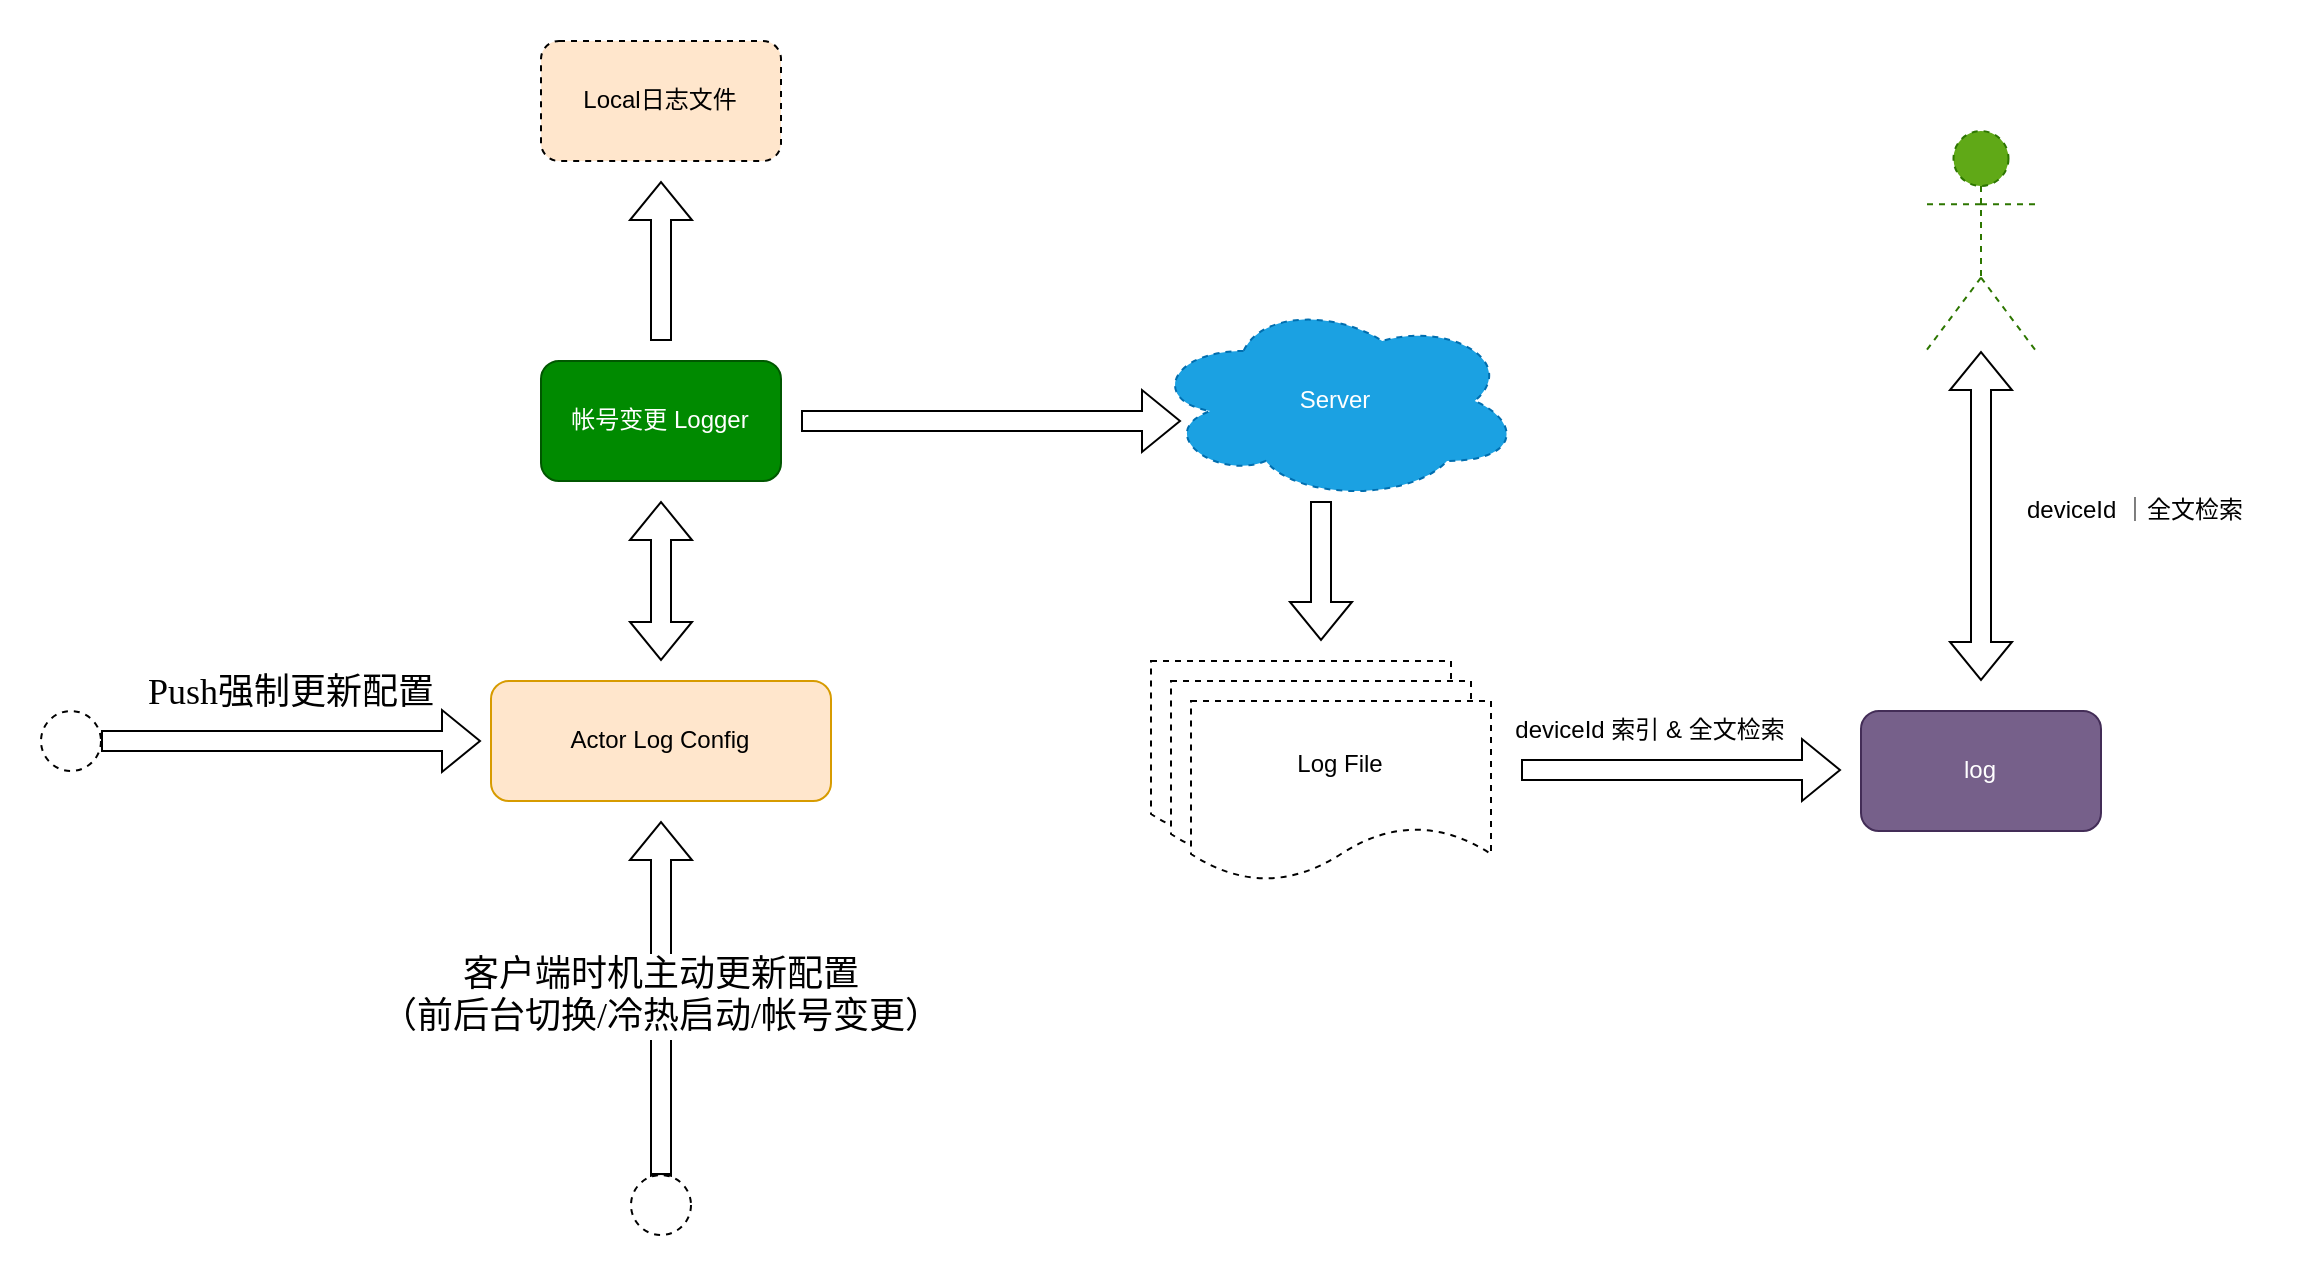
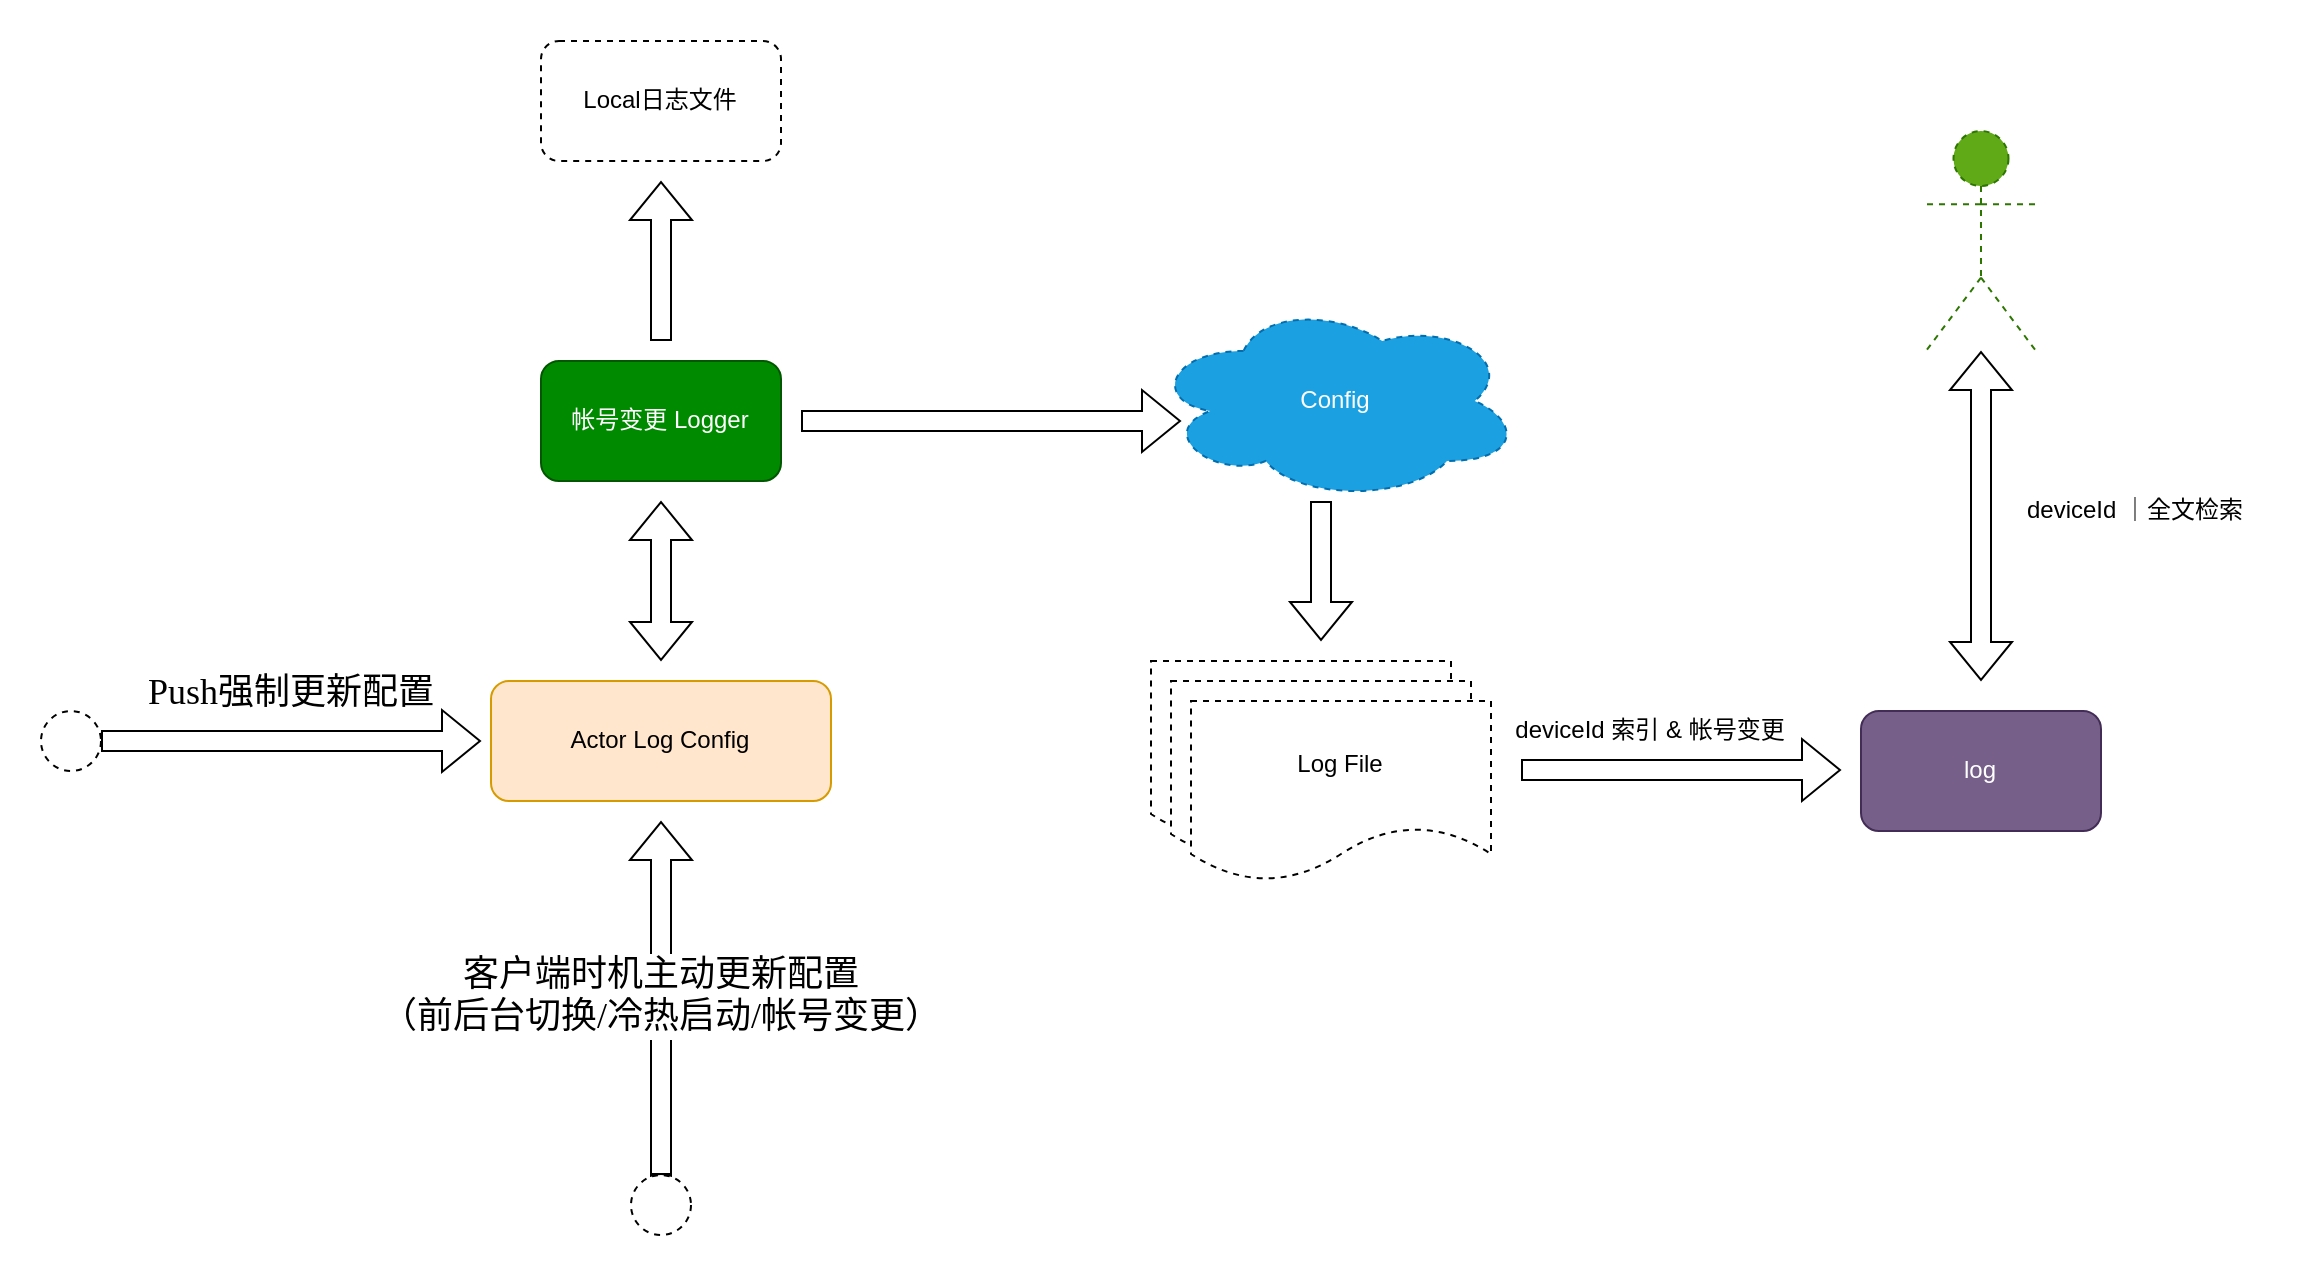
node "Local日志文件": fillcolor #ffe6cc -> #ffffff
node "Server": label "Server" -> "Config"
node "deviceId 索引 & 全文检索": label "deviceId 索引 & 全文检索" -> "deviceId 索引 & 帐号变更"
